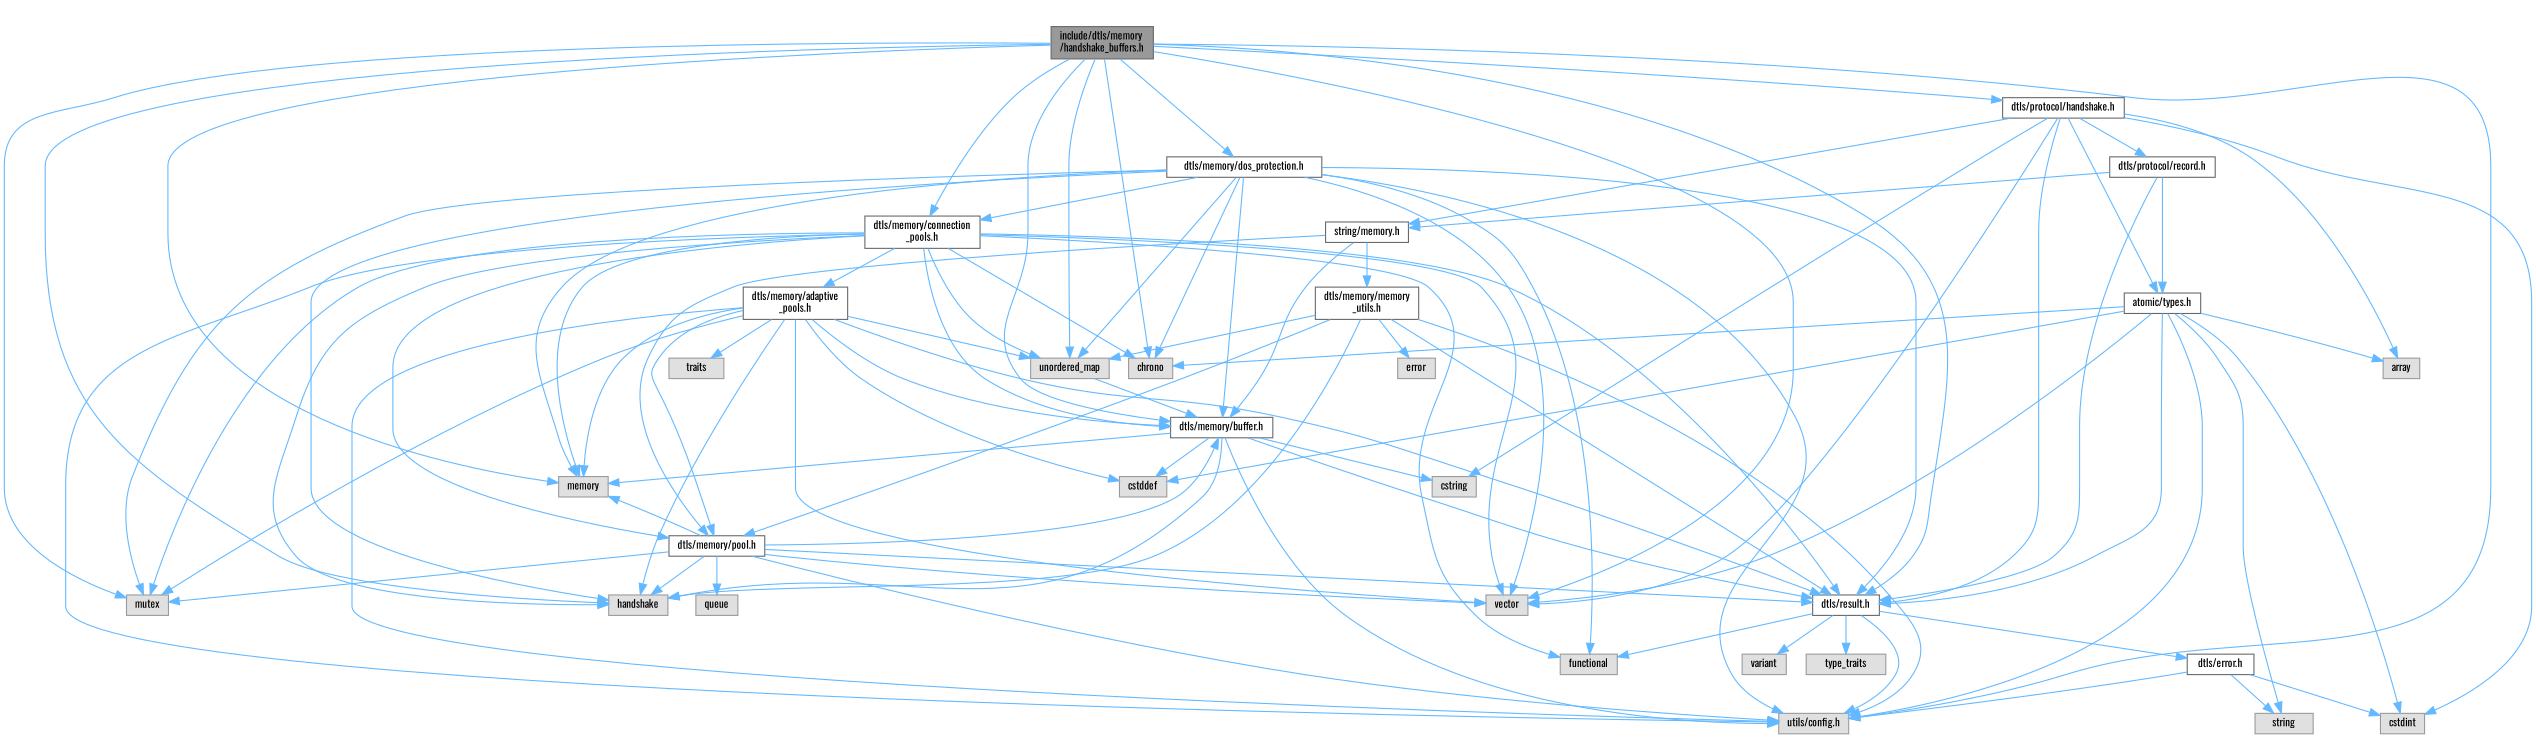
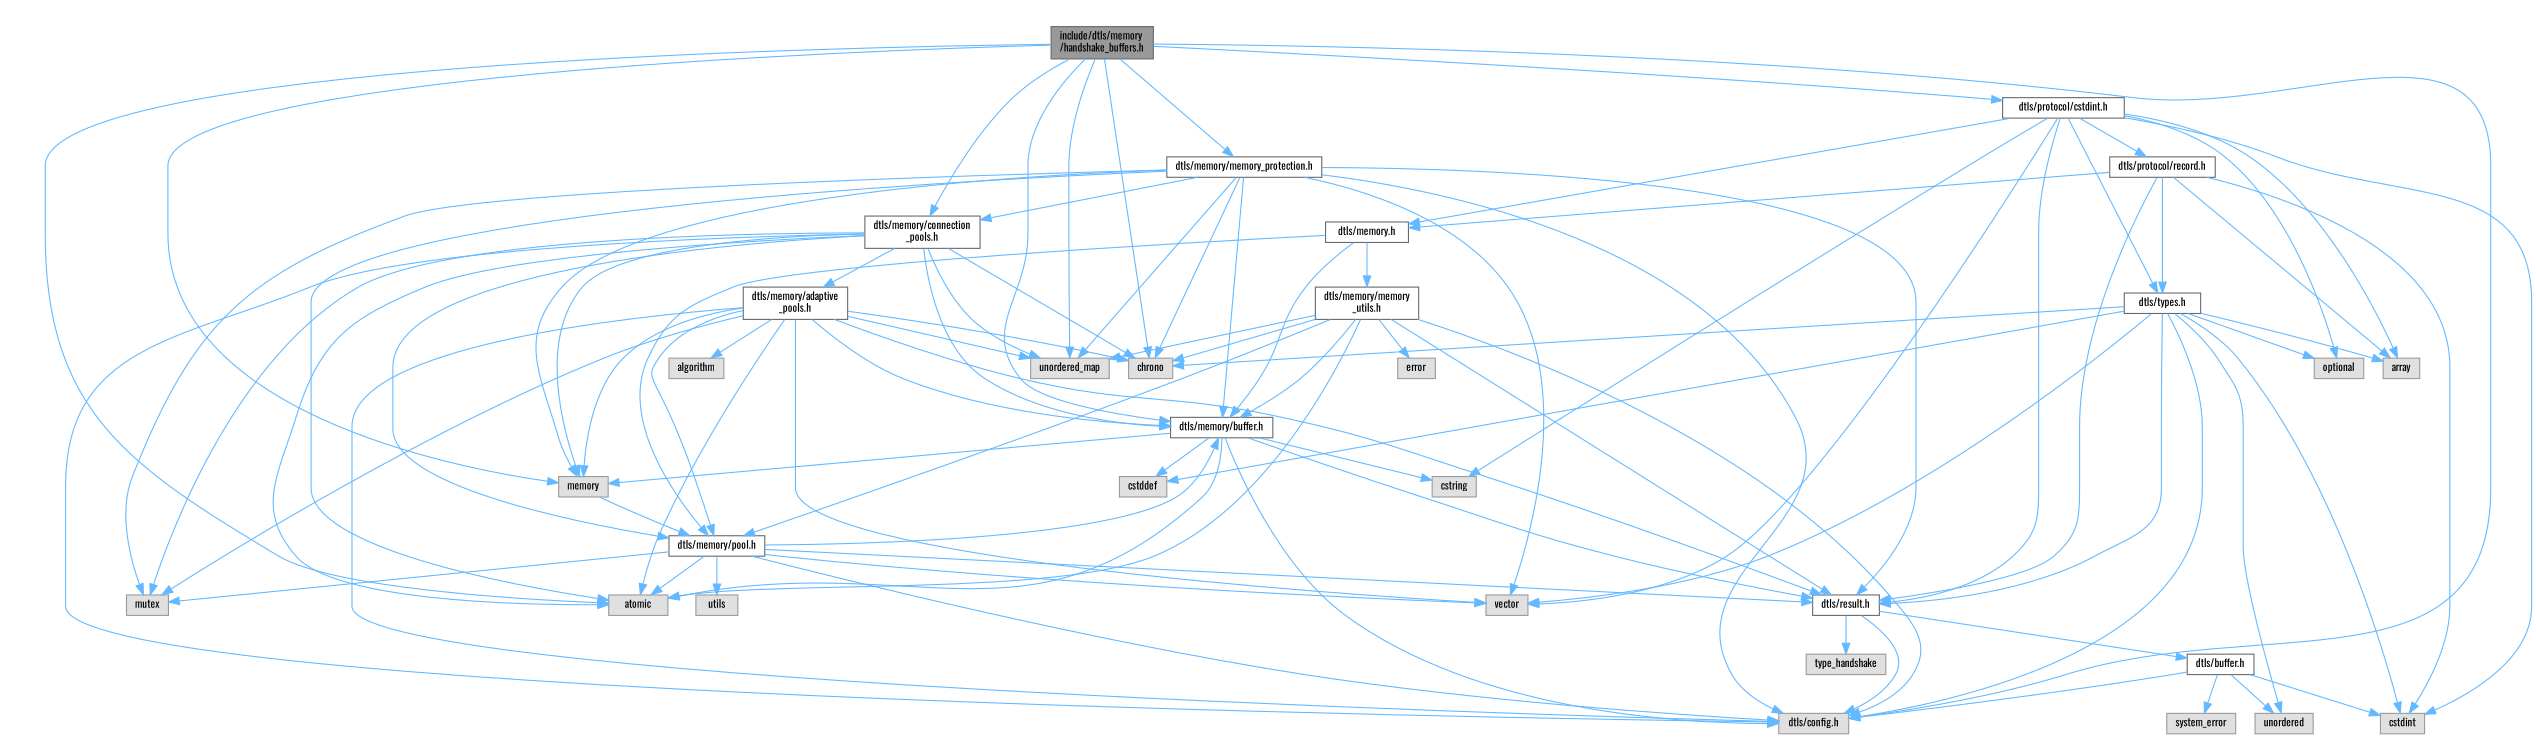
edge "include/dtls/memory /handshake_buffers.h" -> "mutex": removed
node "dtls/protocol/handshake.h": label "dtls/protocol/handshake.h" -> "dtls/protocol/cstdint.h"
edge "include/dtls/memory /handshake_buffers.h" -> "dtls/result.h": removed
node "dtls/memory/dos_protection.h": label "dtls/memory/dos_protection.h" -> "dtls/memory/memory_protection.h"
edge "include/dtls/memory /handshake_buffers.h" -> "vector": removed
node "string/memory.h": label "string/memory.h" -> "dtls/memory.h"
edge "dtls/protocol/record.h" -> "array": added
edge "dtls/memory/connection _pools.h" -> "dtls/result.h": removed
edge "dtls/memory/connection _pools.h" -> "vector": removed
node "atomic/types.h": label "atomic/types.h" -> "dtls/types.h"
edge "dtls/memory/memory _utils.h" -> "chrono": added
node "traits": label "traits" -> "algorithm"
node "optional": added
edge "dtls/protocol/record.h" -> "cstdint": added
edge "unordered_map" -> "dtls/memory/buffer.h": now "dtls/memory/memory _utils.h" -> "dtls/memory/buffer.h"
edge "dtls/memory/adaptive _pools.h" -> "cstddef": now "dtls/memory/adaptive _pools.h" -> "chrono"
edge "dtls/memory/pool.h" -> "memory": reversed
node "handshake": label "handshake" -> "atomic"
node "queue": label "queue" -> "utils"
node "functional": removed
node "variant": removed
node "type_traits": label "type_traits" -> "type_handshake"
node "dtls/error.h": label "dtls/error.h" -> "dtls/buffer.h"
node "utils/config.h": label "utils/config.h" -> "dtls/config.h"
node "system_error": added
node "string": label "string" -> "unordered"
